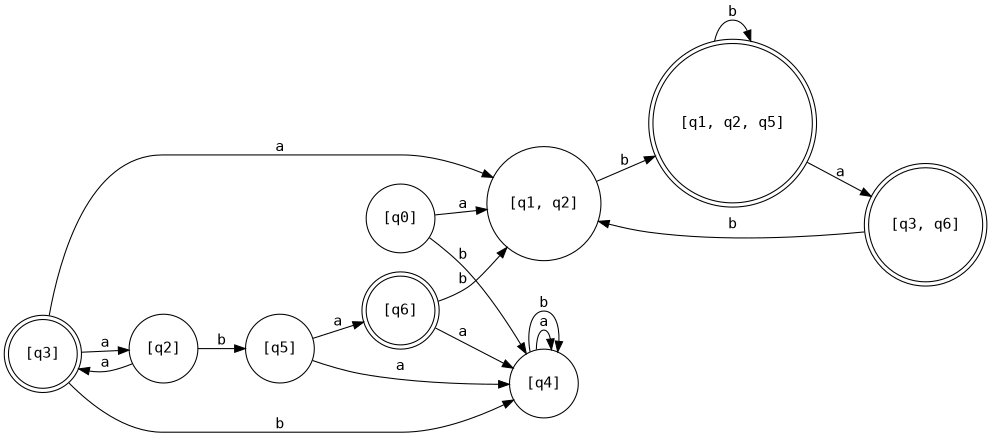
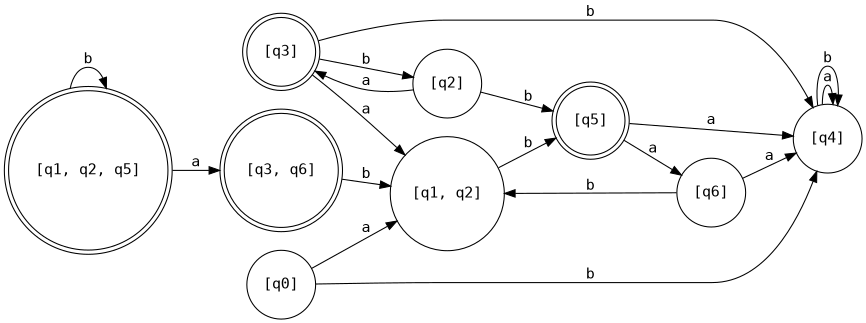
edge "[q1, q2]" -> "[q1, q2, q5]": now "[q1, q2]" -> "[q5]"
node "[q6]": shape doublecircle -> circle
edge "[q3]" -> "[q2]": label "a" -> "b"
node "[q5]": shape circle -> doublecircle
